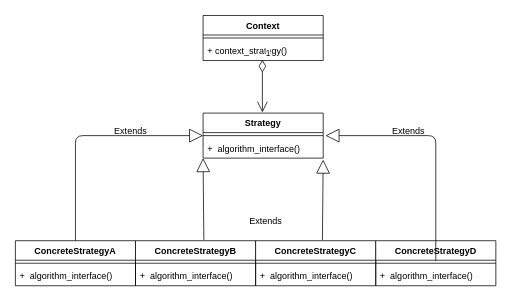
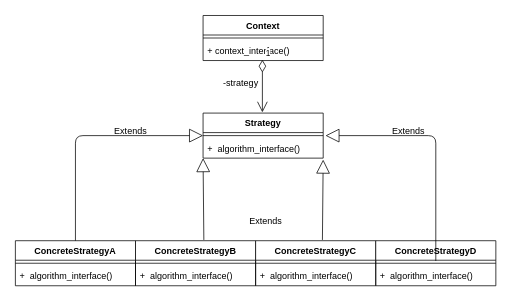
node "+ context_strategy()": label "+ context_strategy()" -> "+ context_interface()"
node "-strategy": added
